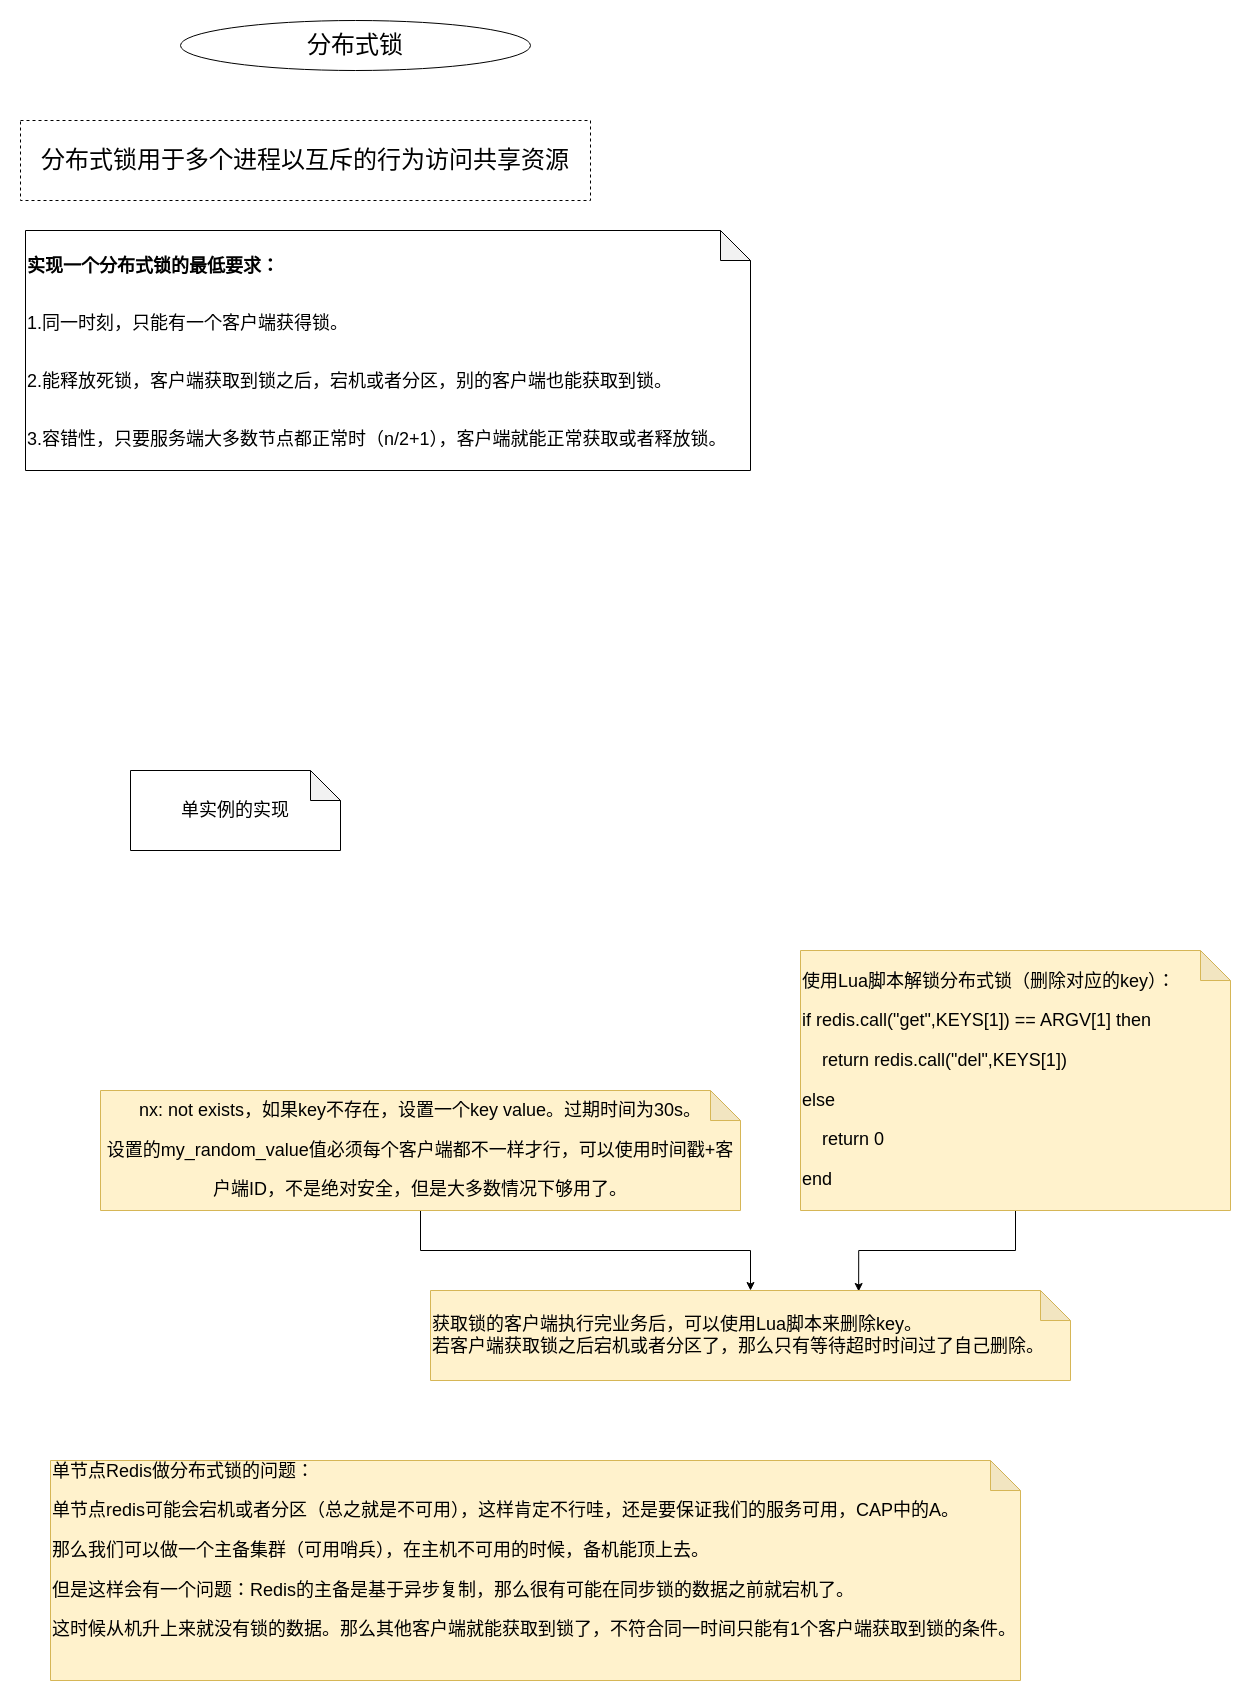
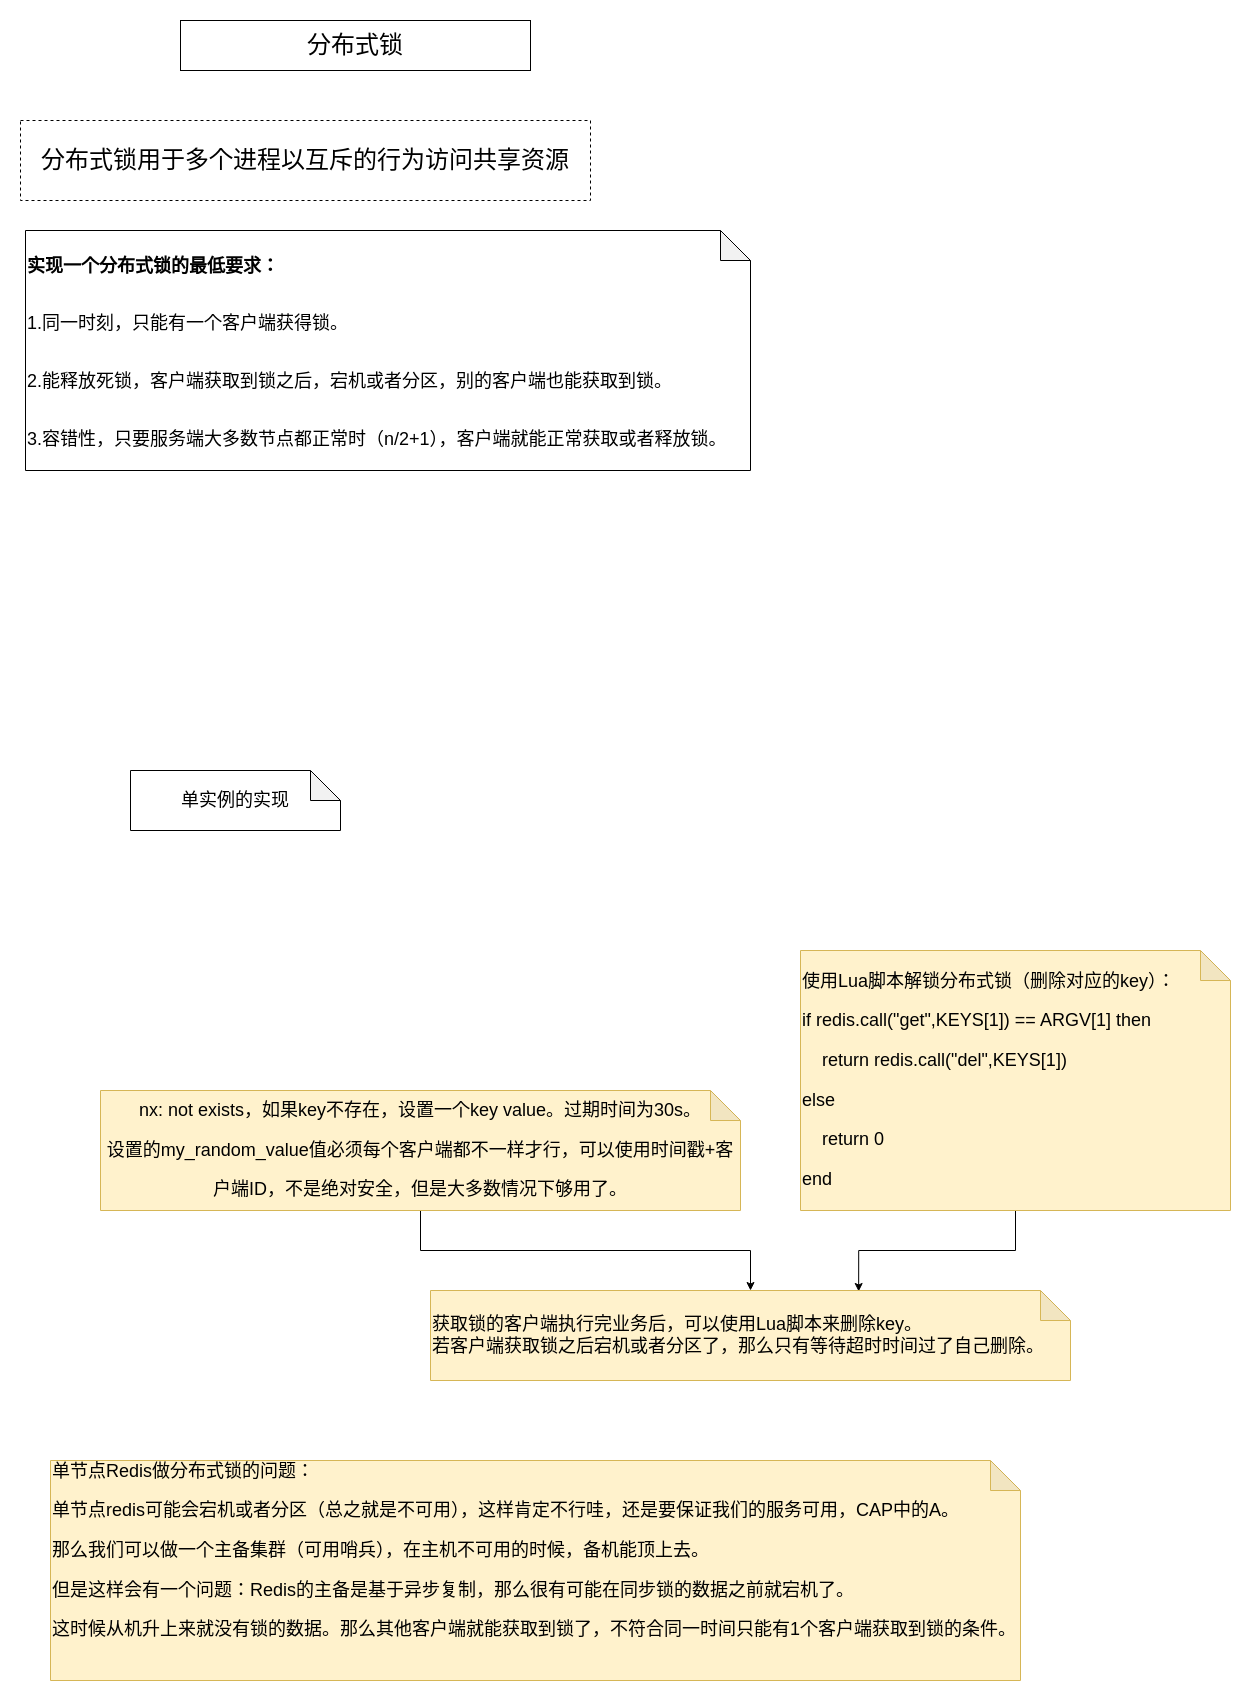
node "分布式锁": shape ellipse -> rectangle
node "单实例的实现": size 210x80 -> 210x60
